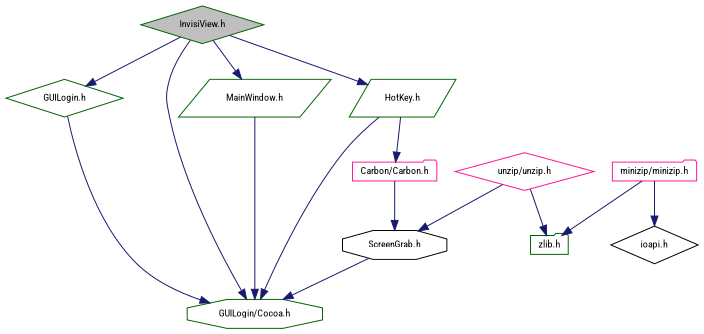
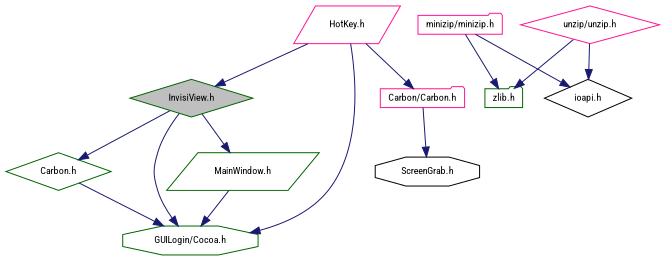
edge "InvisiView.h" -> "HotKey.h": reversed
node "GUILogin.h": label "GUILogin.h" -> "Carbon.h"
node "HotKey.h": color darkgreen -> deeppink
edge "unzip/unzip.h" -> "ScreenGrab.h": now "unzip/unzip.h" -> "ioapi.h"
edge "ScreenGrab.h" -> "GUILogin/Cocoa.h": removed
